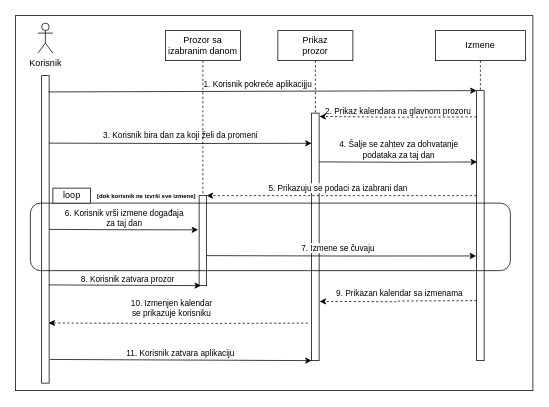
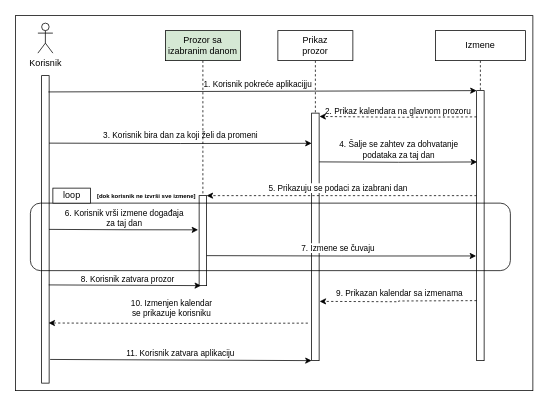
node "Prozor sa izabranim danom": fillcolor #ffffff -> #d5e8d4
